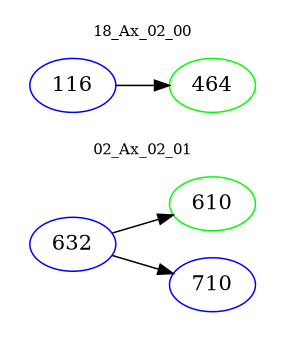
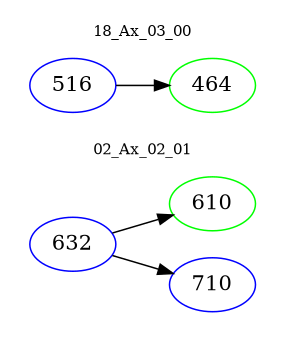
cluster "18_Ax_02_00": label "18_Ax_02_00" -> "18_Ax_03_00"
node "116": label "116" -> "516"
